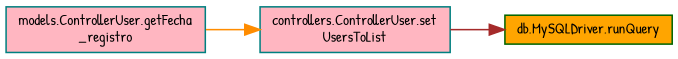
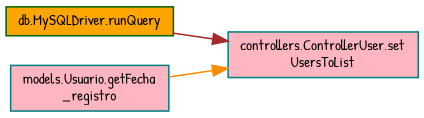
node "models.ControllerUser.getFecha _registro": label "models.ControllerUser.getFecha _registro" -> "models.Usuario.getFecha _registro"
edge "controllers.ControllerUser.set UsersToList" -> "db.MySQLDriver.runQuery": reversed
